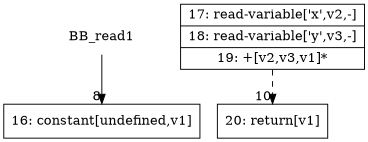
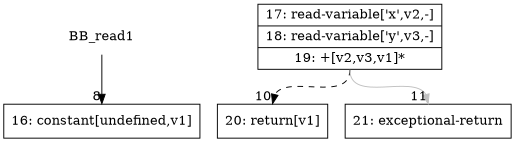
node "21: exceptional-return": added
